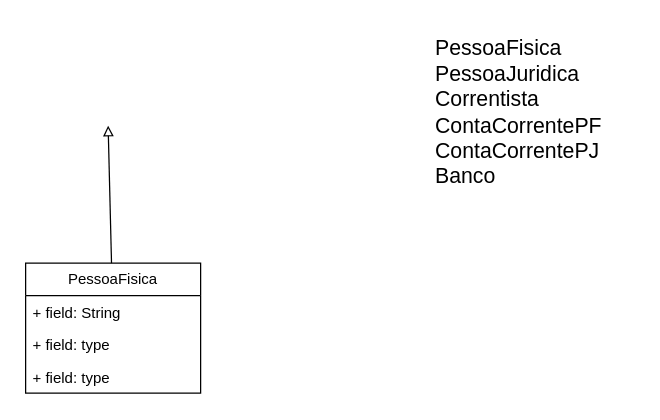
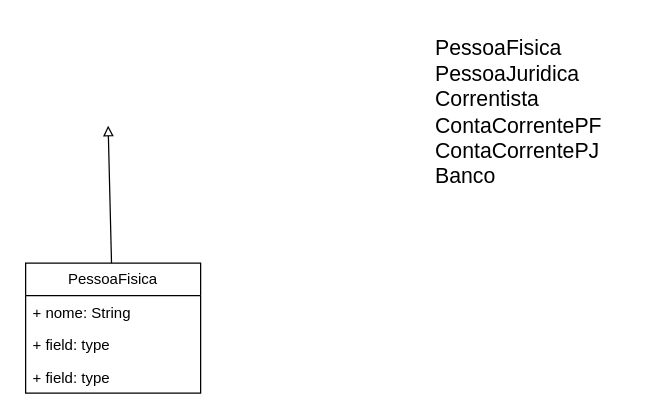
node "+ field: String": label "+ field: String" -> "+ nome: String"
